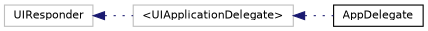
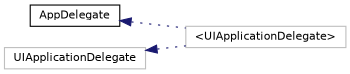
node "UIResponder": label "UIResponder" -> "UIApplicationDelegate"
edge "AppDelegate" -> "<UIApplicationDelegate>": reversed
